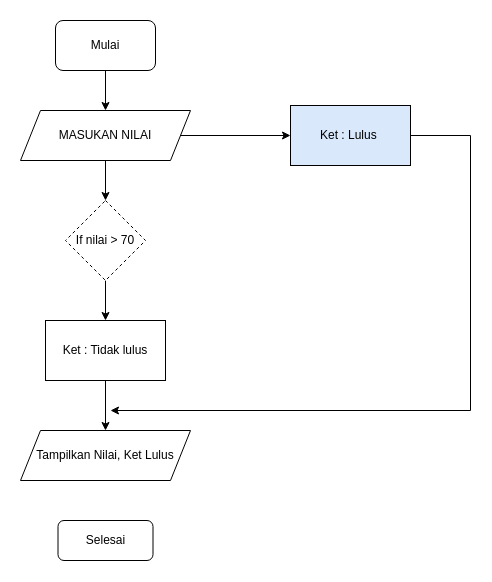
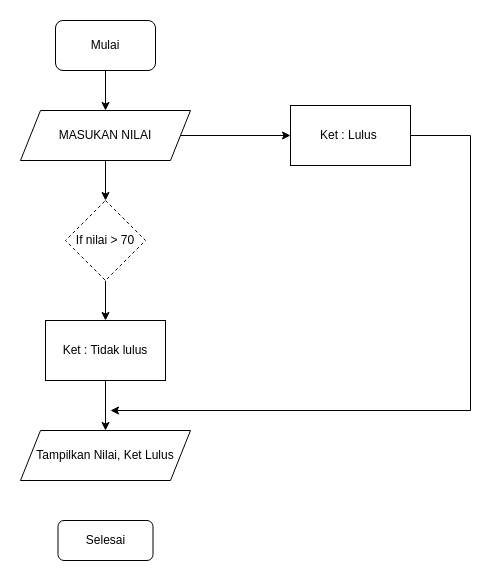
node "Ket : Lulus": fillcolor #dae8fc -> #ffffff
